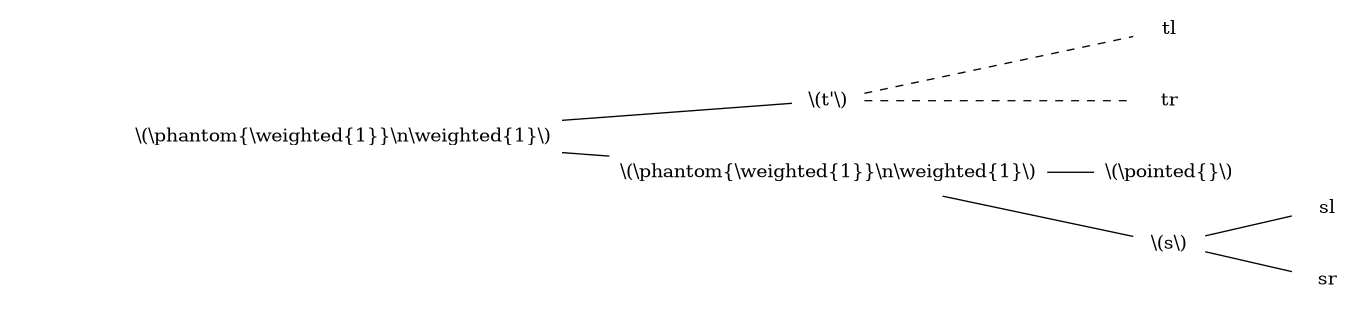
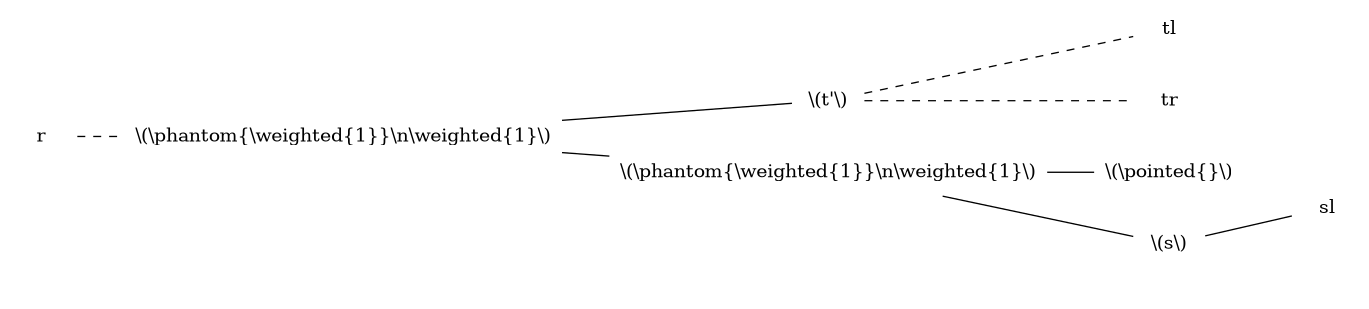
node "r": added
node "sr": removed
